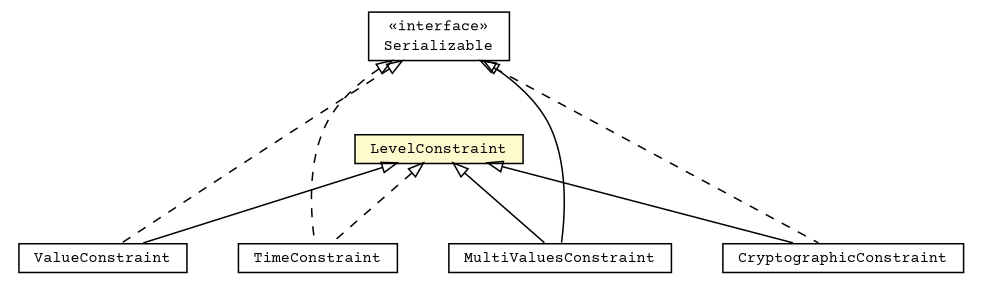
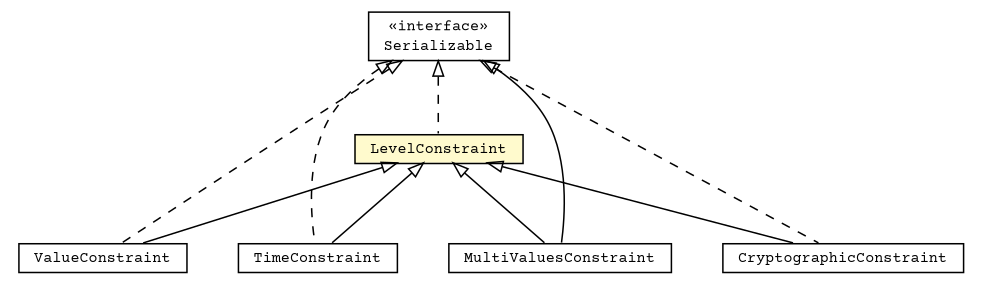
edge "LevelConstraint" -> "Serializable": added
edge "TimeConstraint" -> "LevelConstraint": style dashed -> solid
